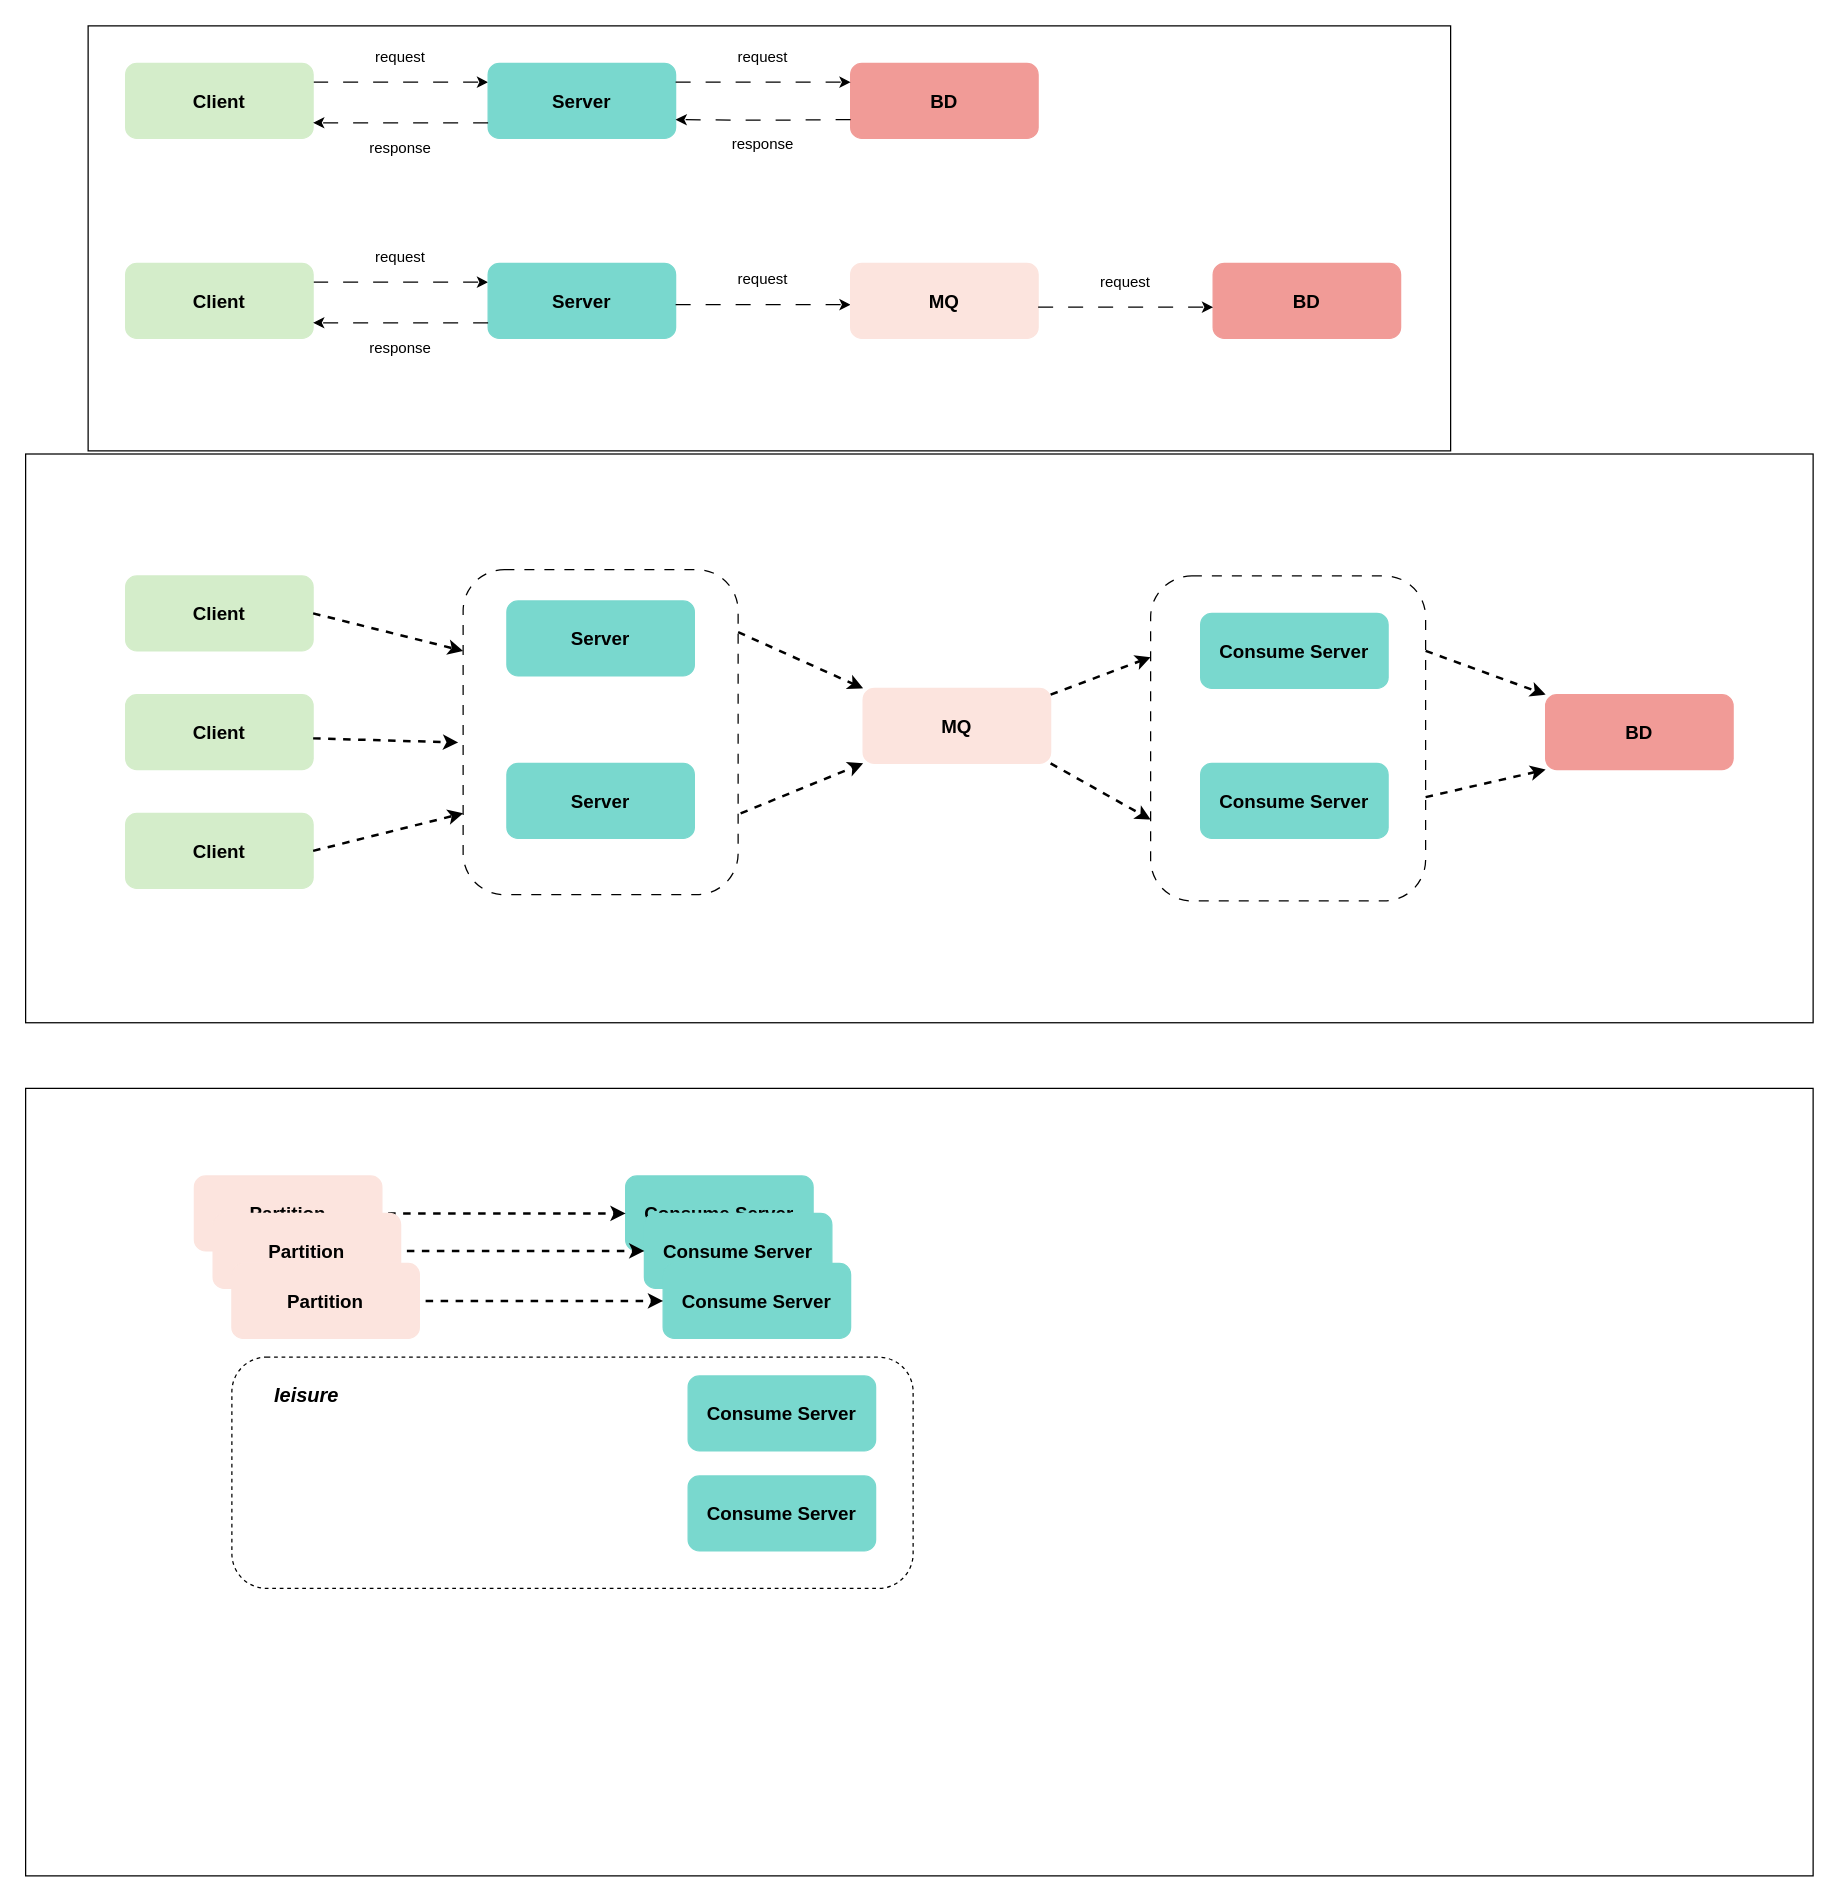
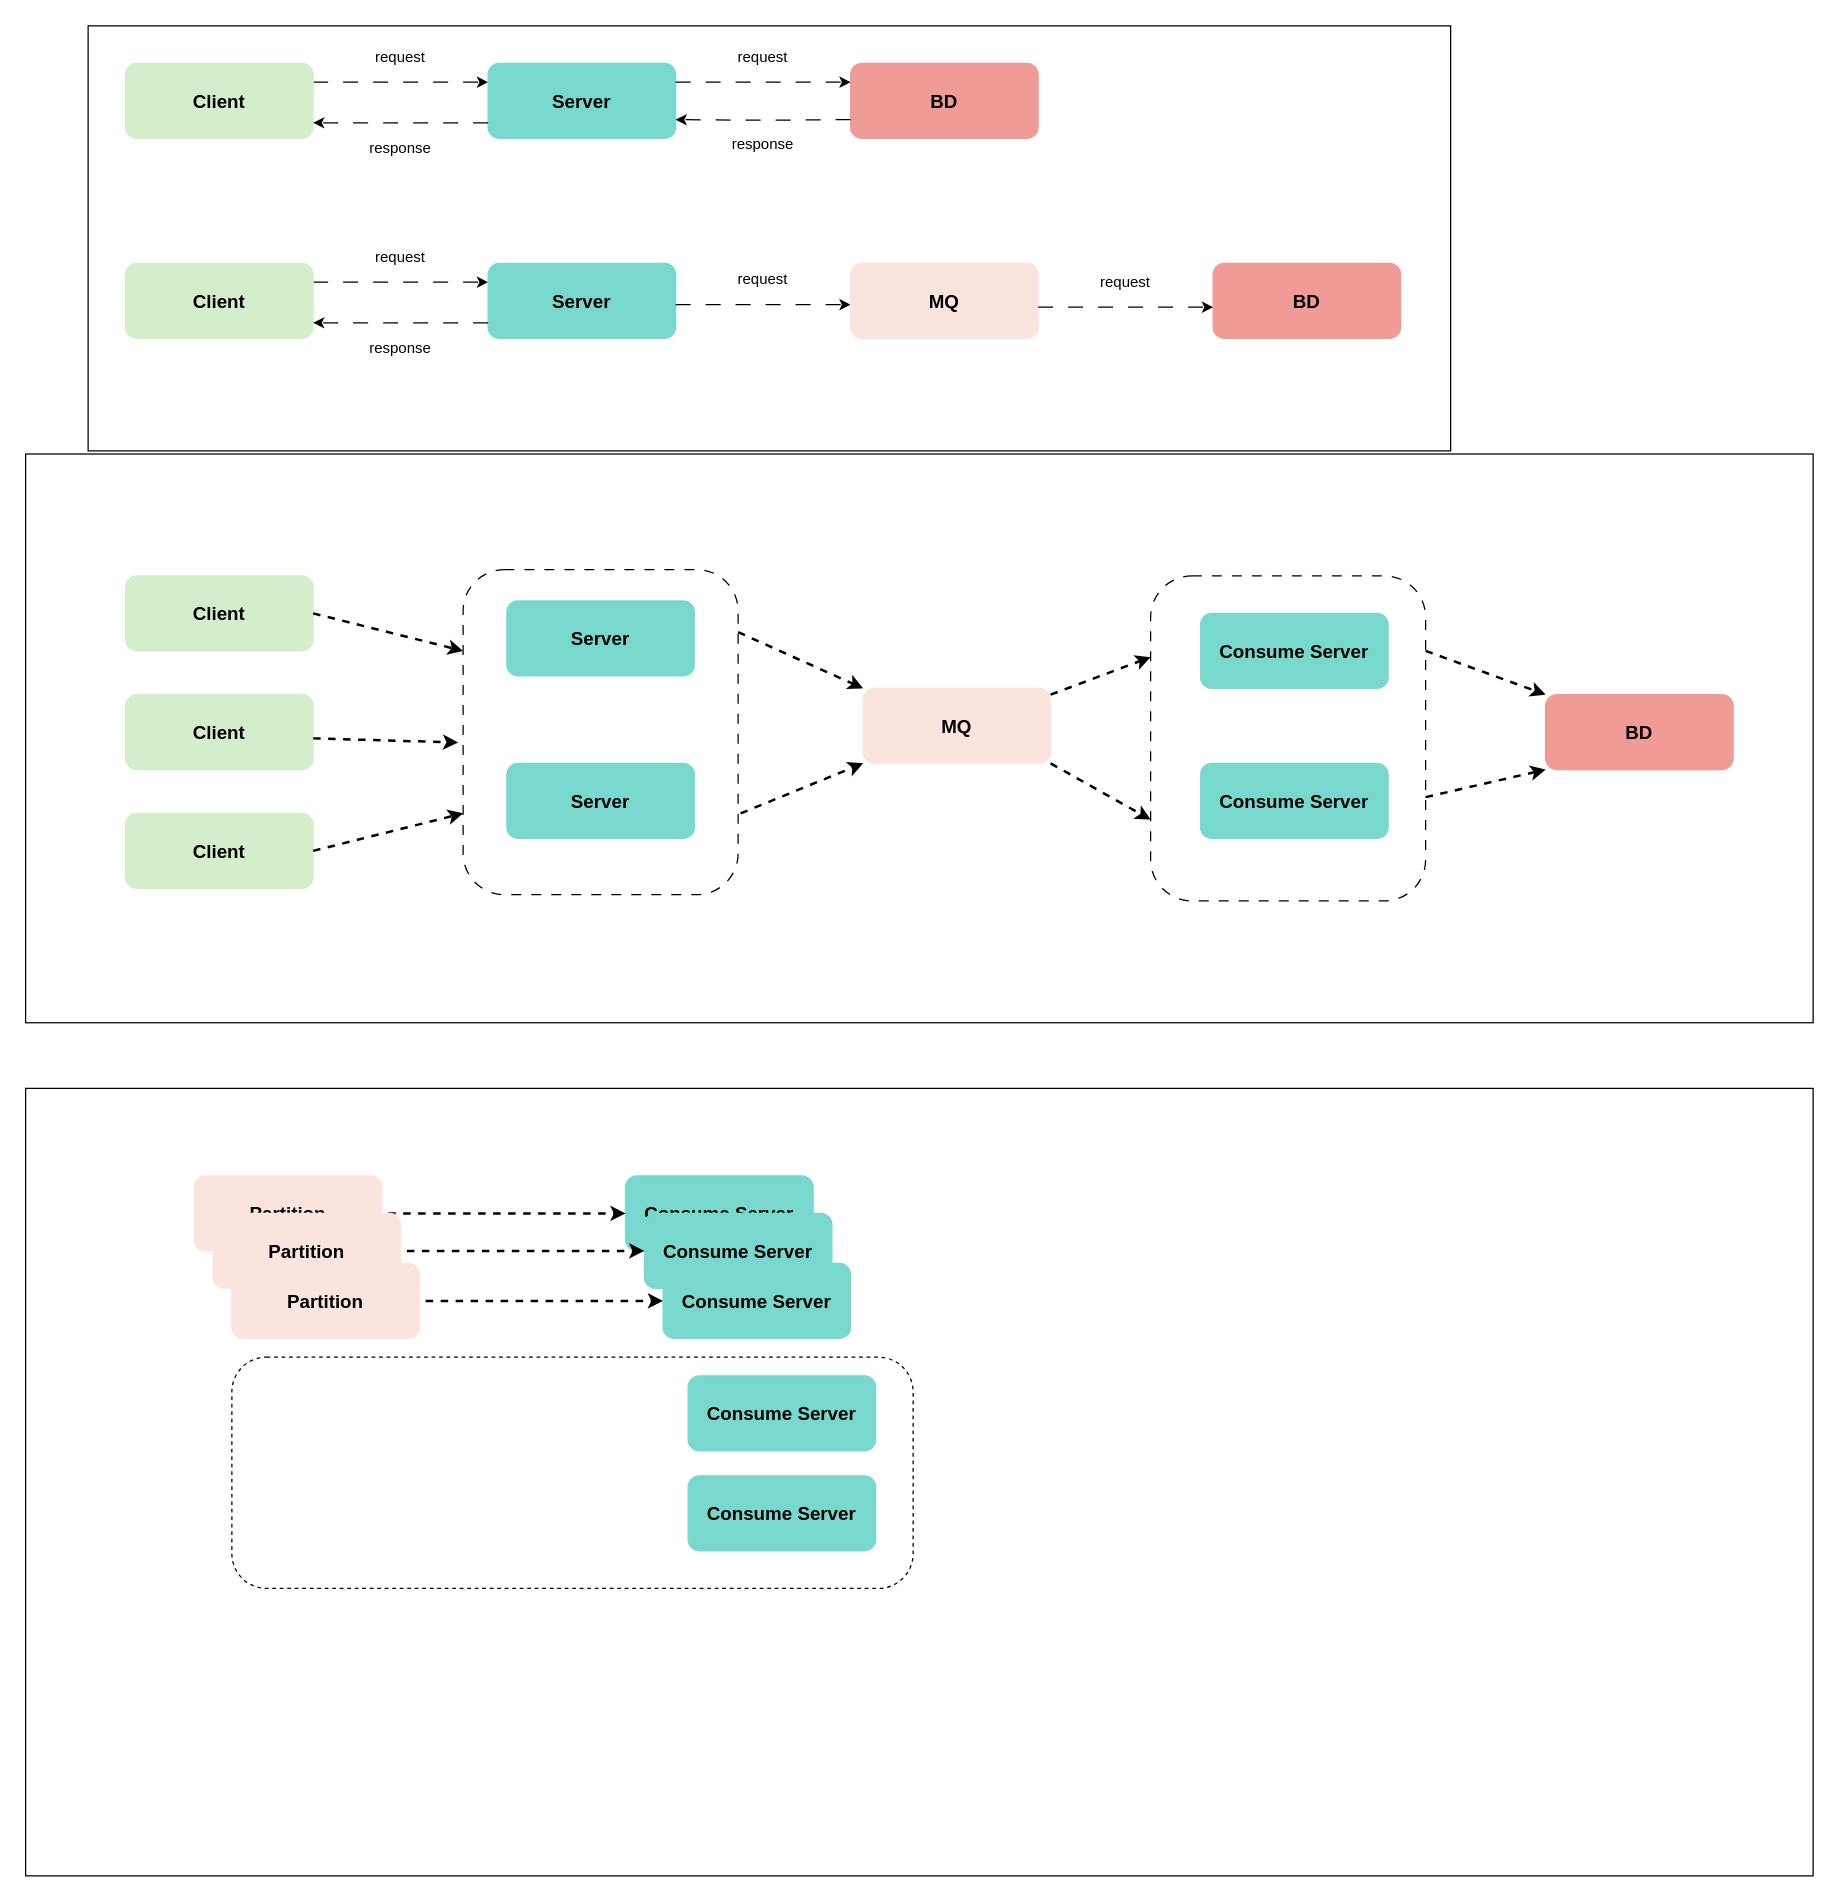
node "Ieisure": removed
